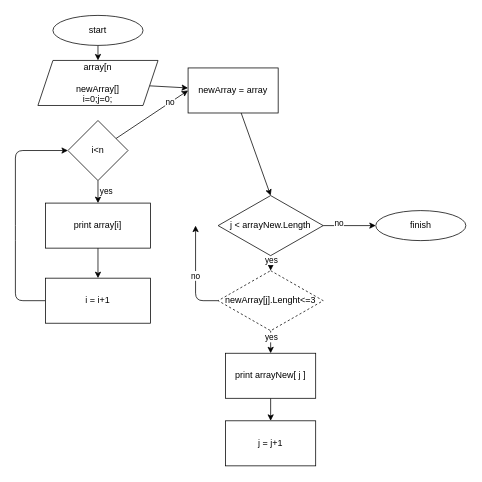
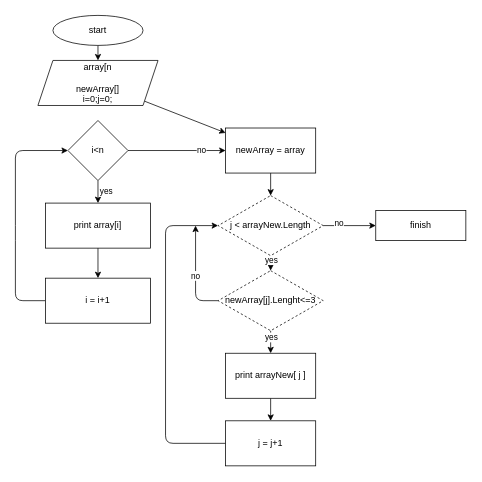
node "newArray = array": moved (233, 90) -> (270, 150)
node "j < arrayNew.Length": style solid -> dashed
node "finish": shape ellipse -> rectangle
edge "j = j+1" -> "j < arrayNew.Length": added
